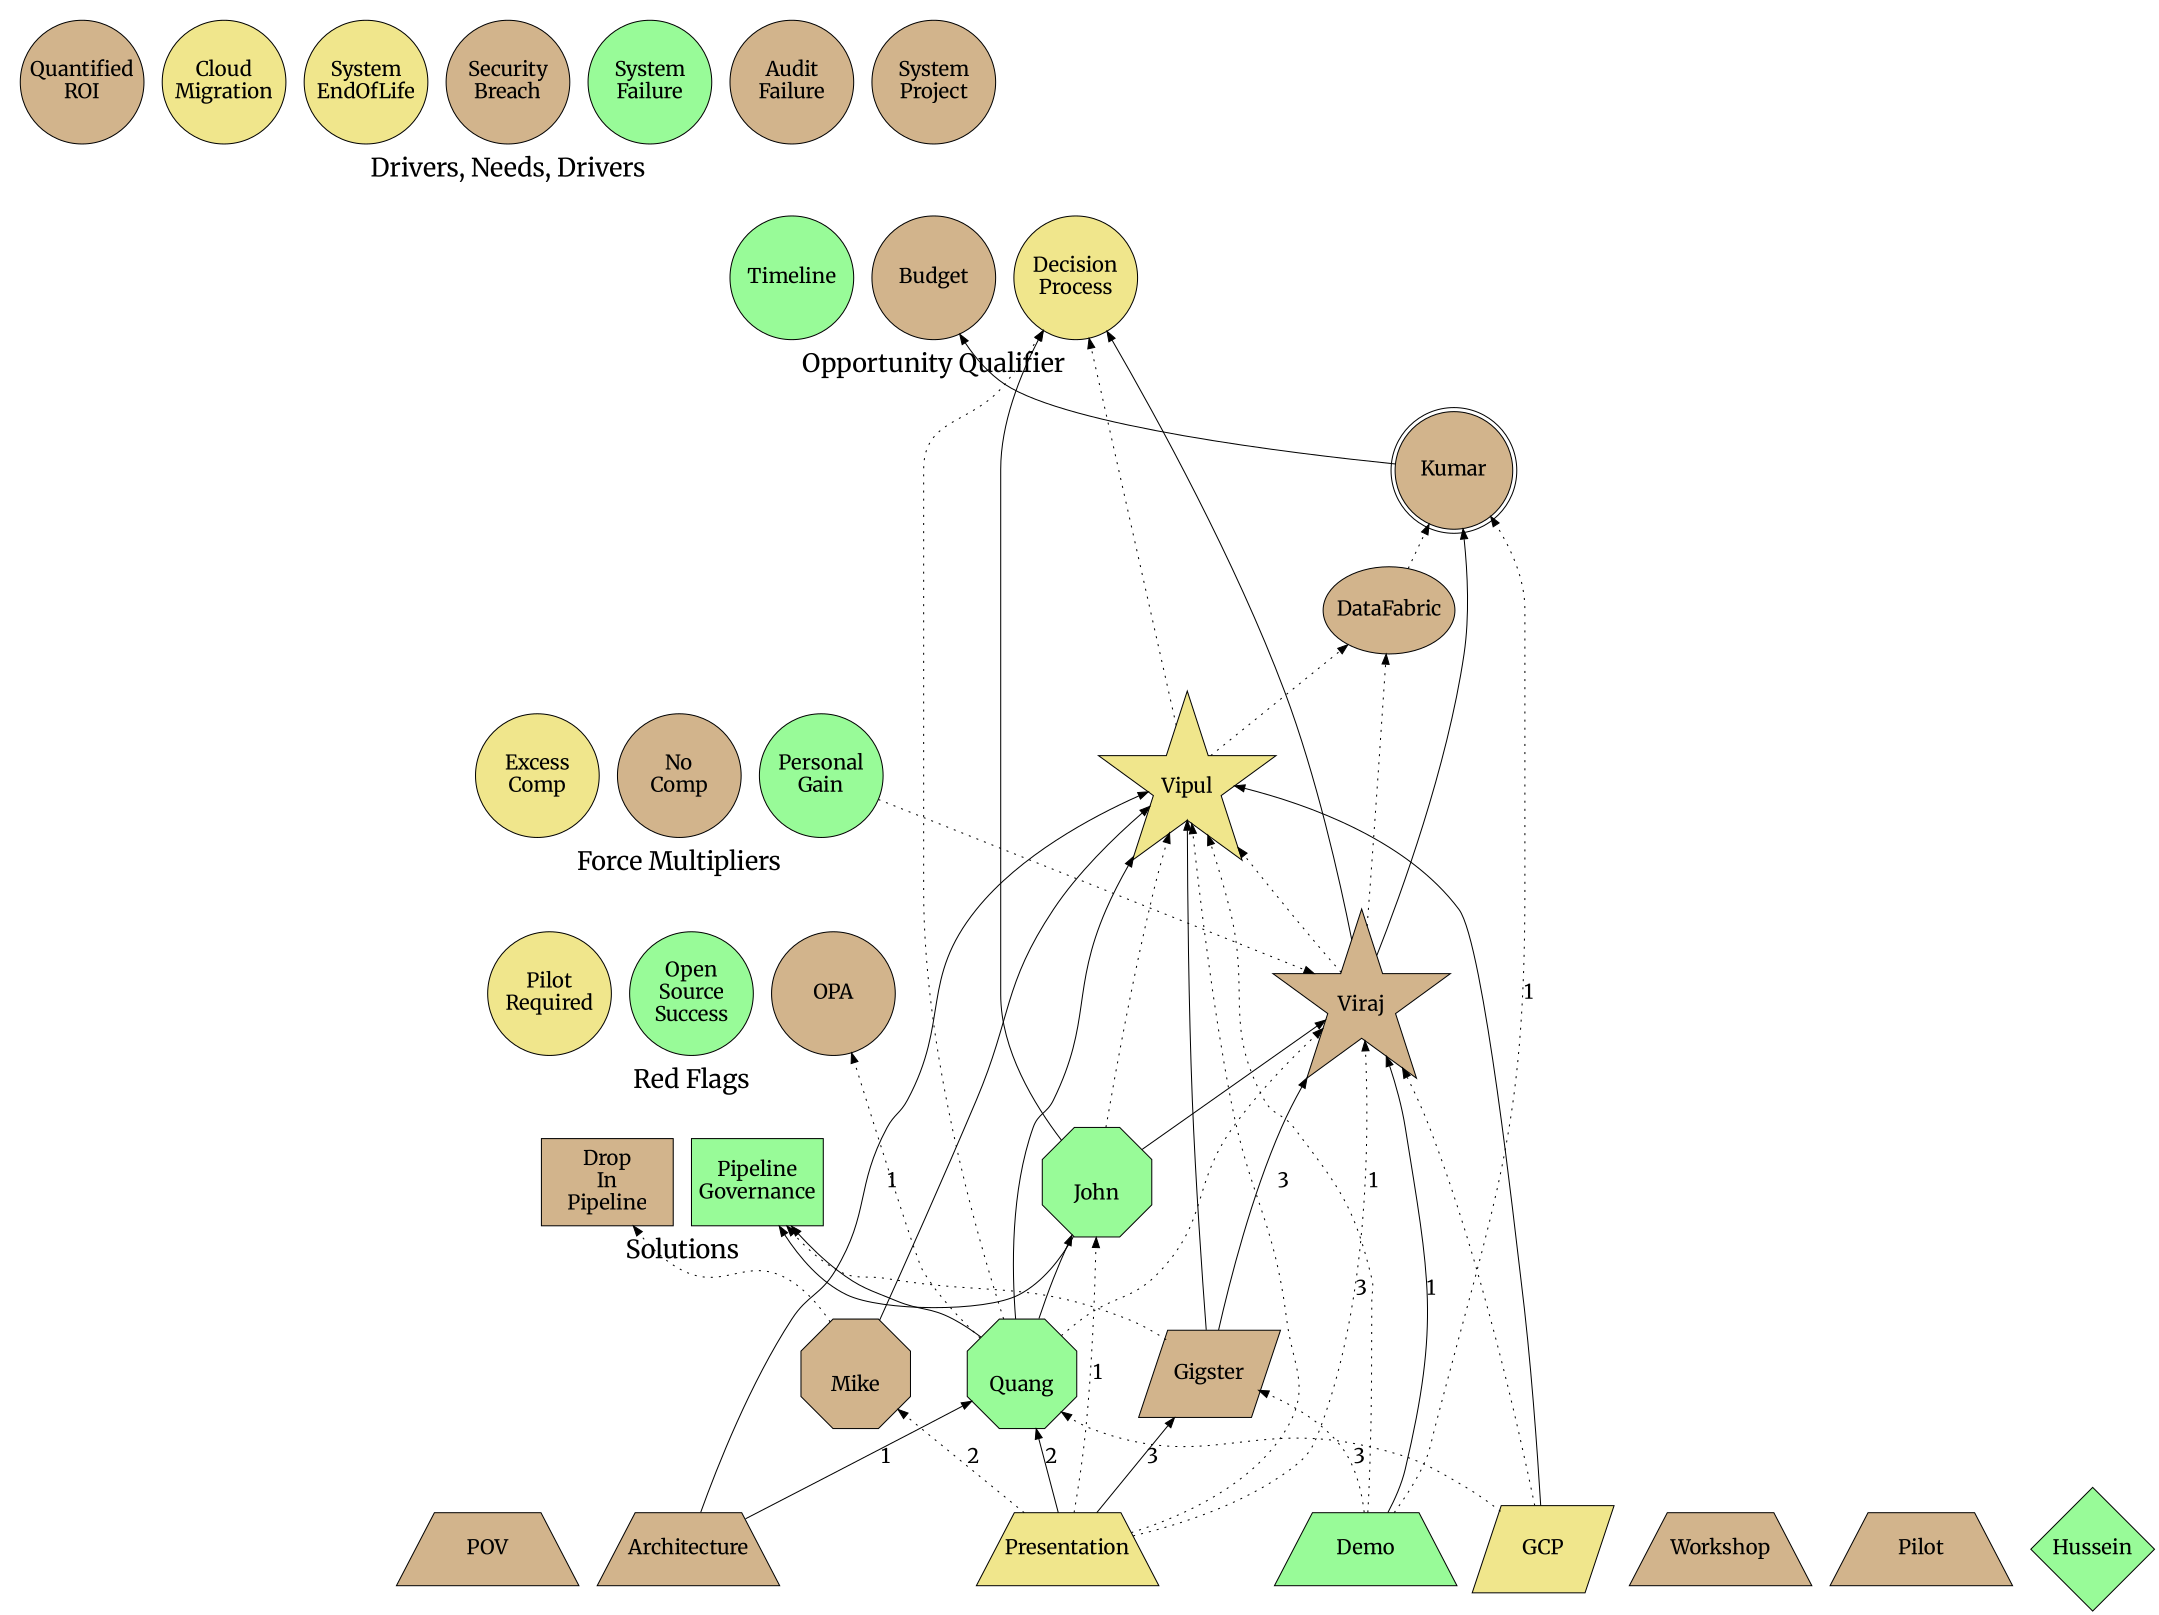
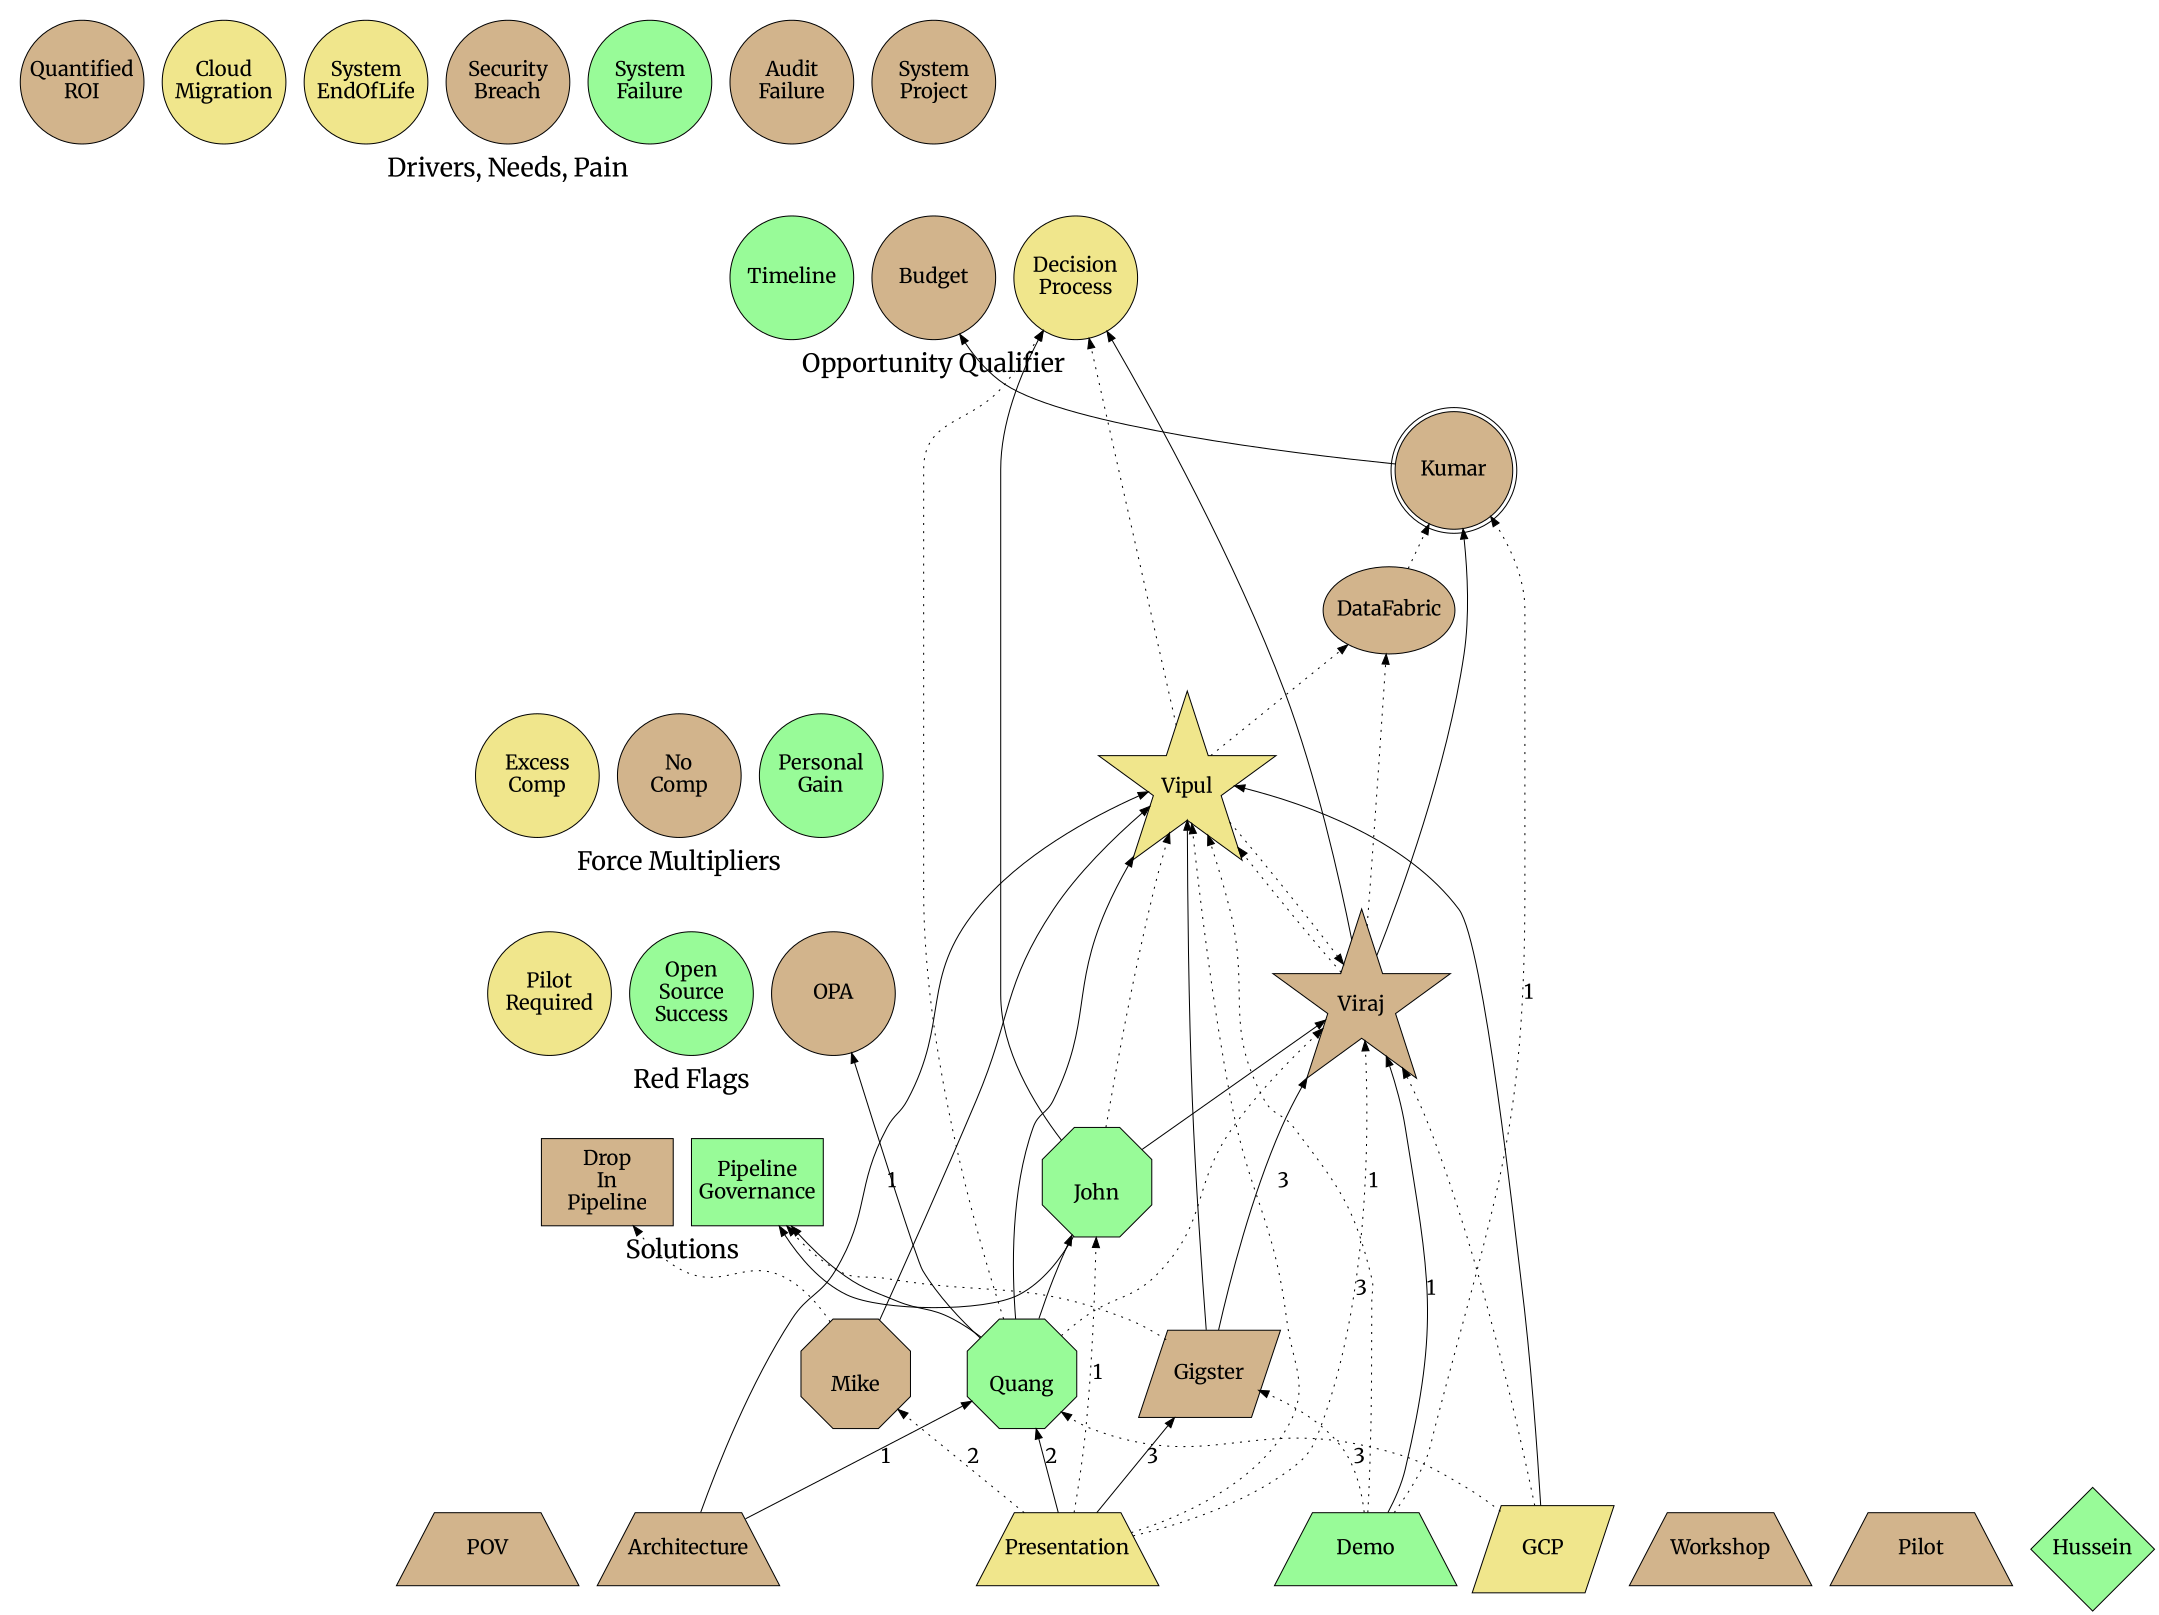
cluster "Drivers, Needs, Drivers": label "Drivers, Needs, Drivers" -> "Drivers, Needs, Pain"
edge "Personal Gain" -> "Viraj": now "Vipul" -> "Viraj"
edge "Quang" -> "OPA": style dotted -> solid
